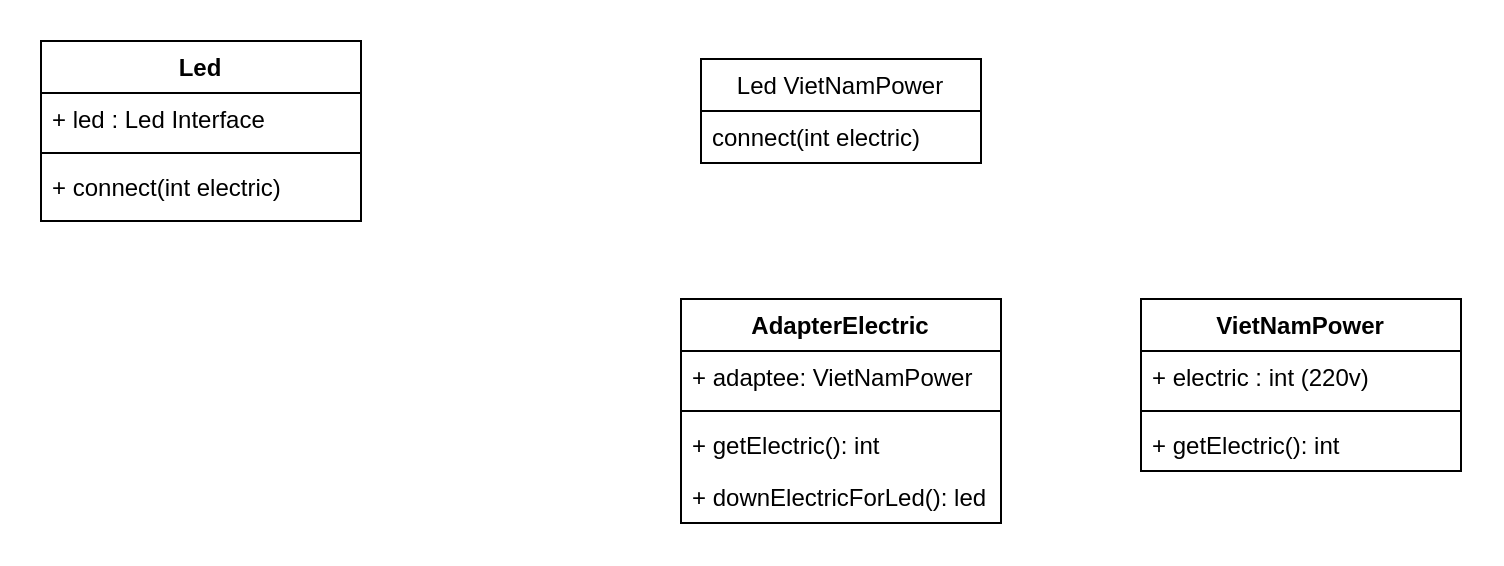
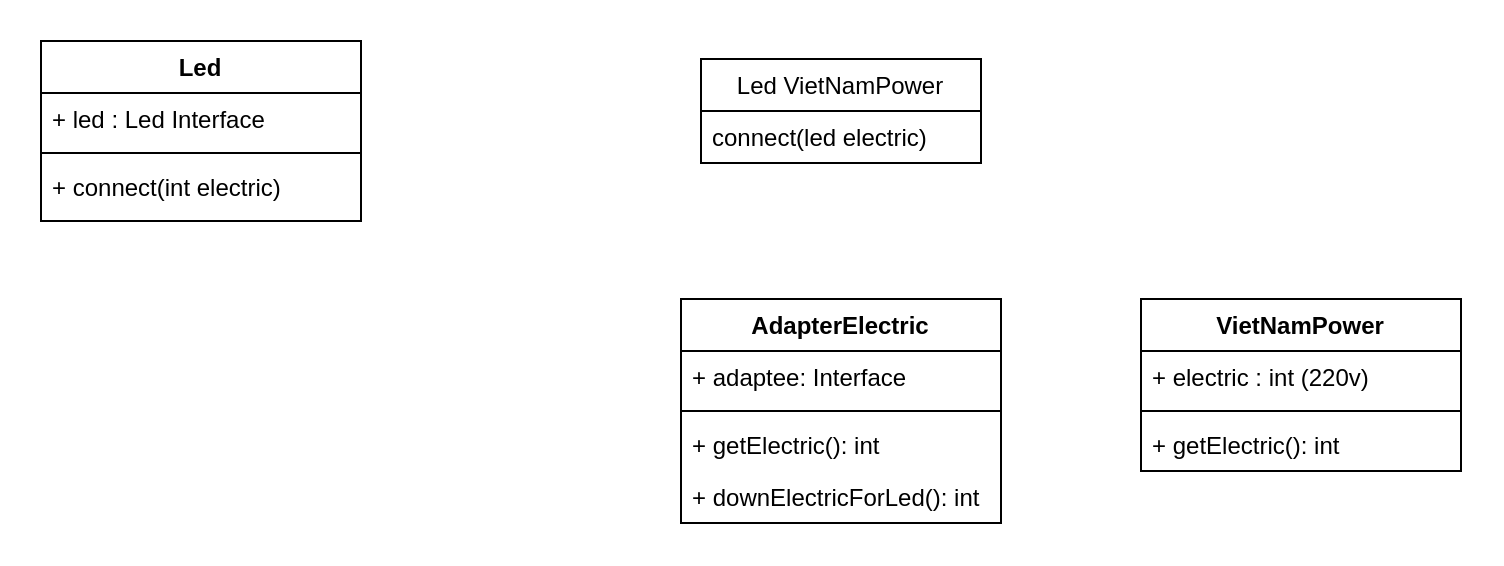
node "connect(int electric)": label "connect(int electric)" -> "connect(led electric)"
node "+ adaptee: VietNamPower": label "+ adaptee: VietNamPower" -> "+ adaptee: Interface"
node "+ downElectricForLed(): led": label "+ downElectricForLed(): led" -> "+ downElectricForLed(): int"
